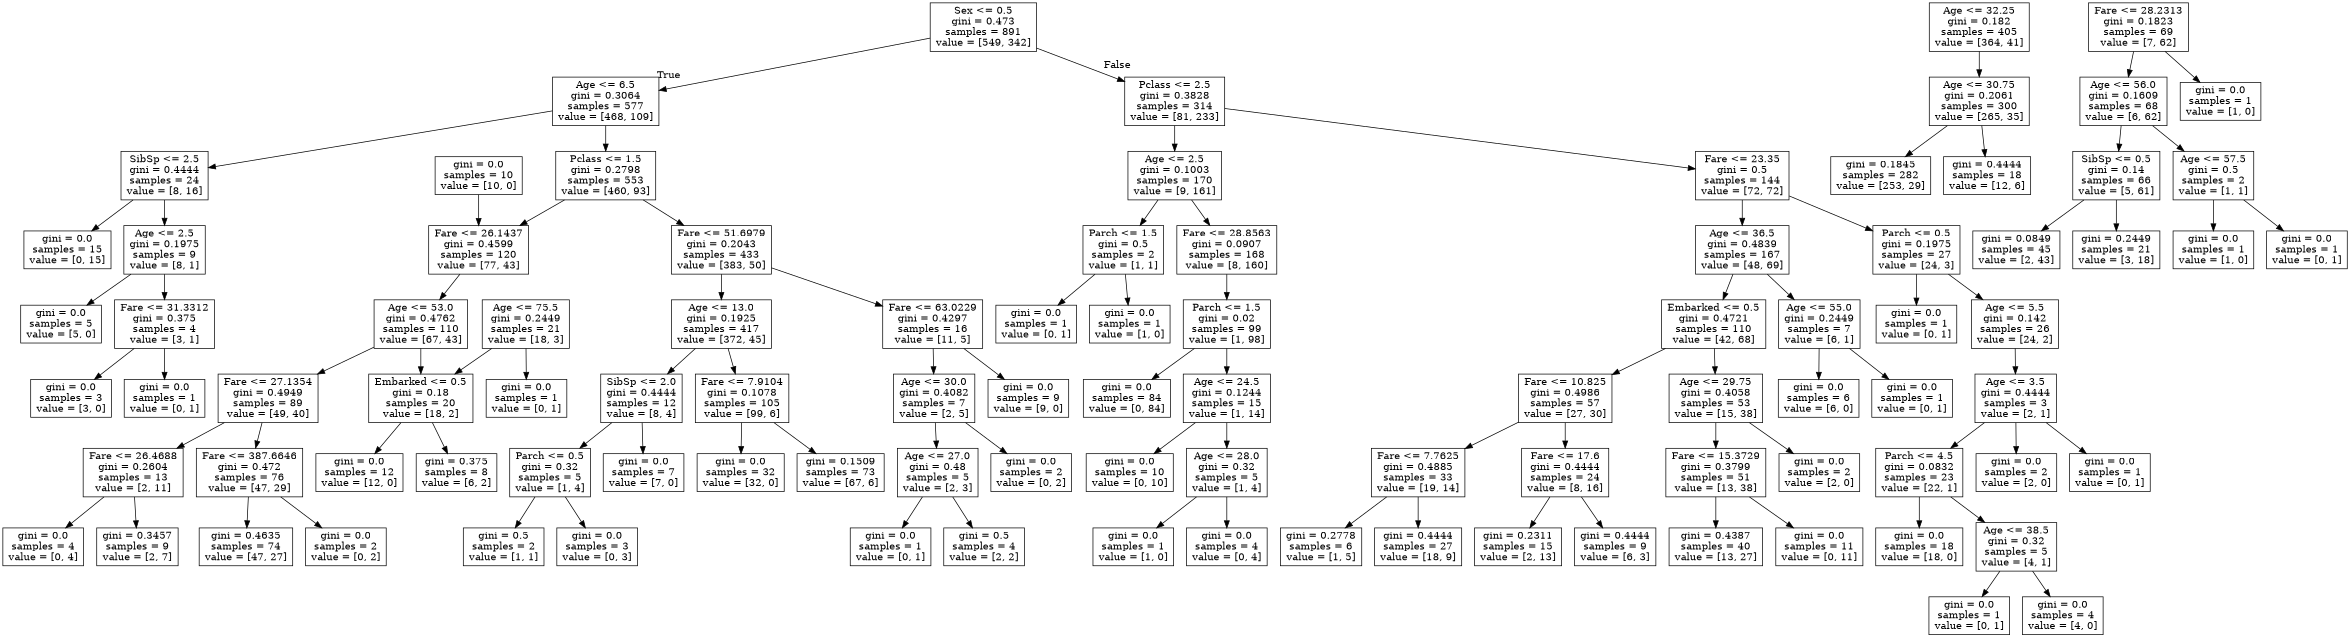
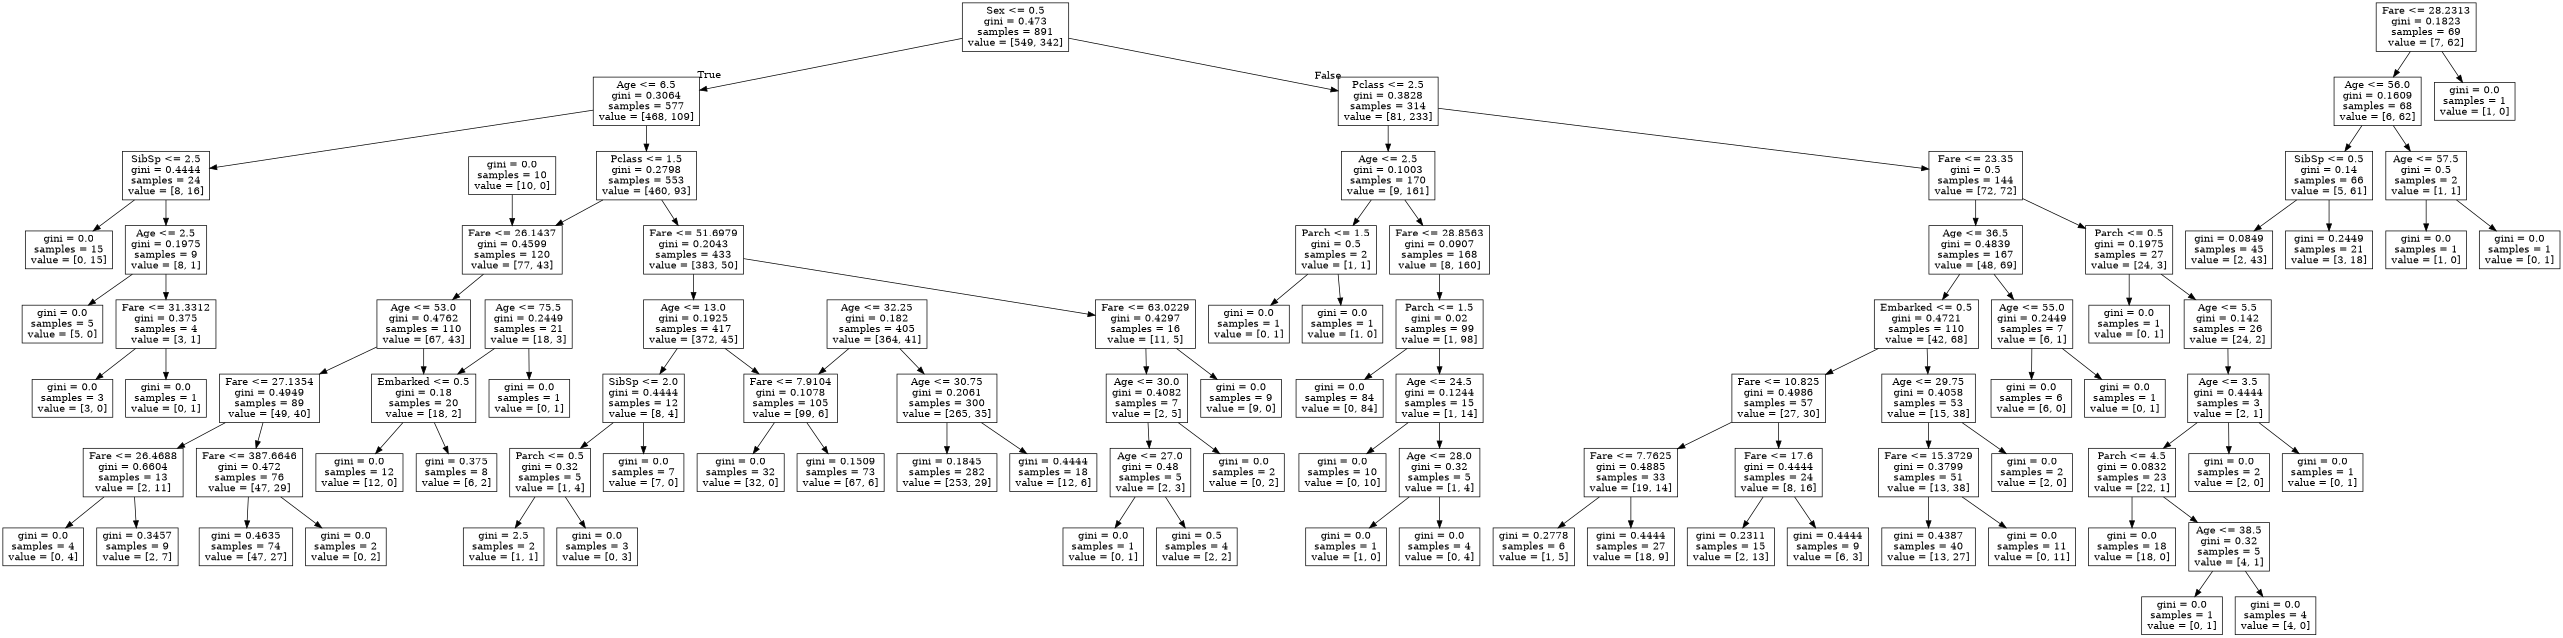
edge "Age <= 32.25 gini = 0.182 samples = 405 value = [364, 41]" -> "Fare <= 7.9104 gini = 0.1078 samples = 105 value = [99, 6]": added
node "Fare <= 26.4688 gini = 0.2604 samples = 13 value = [2, 11]": label "Fare <= 26.4688 gini = 0.2604 samples = 13 value = [2, 11]" -> "Fare <= 26.4688 gini = 0.6604 samples = 13 value = [2, 11]"
node "gini = 0.5 samples = 2 value = [1, 1]": label "gini = 0.5 samples = 2 value = [1, 1]" -> "gini = 2.5 samples = 2 value = [1, 1]"
